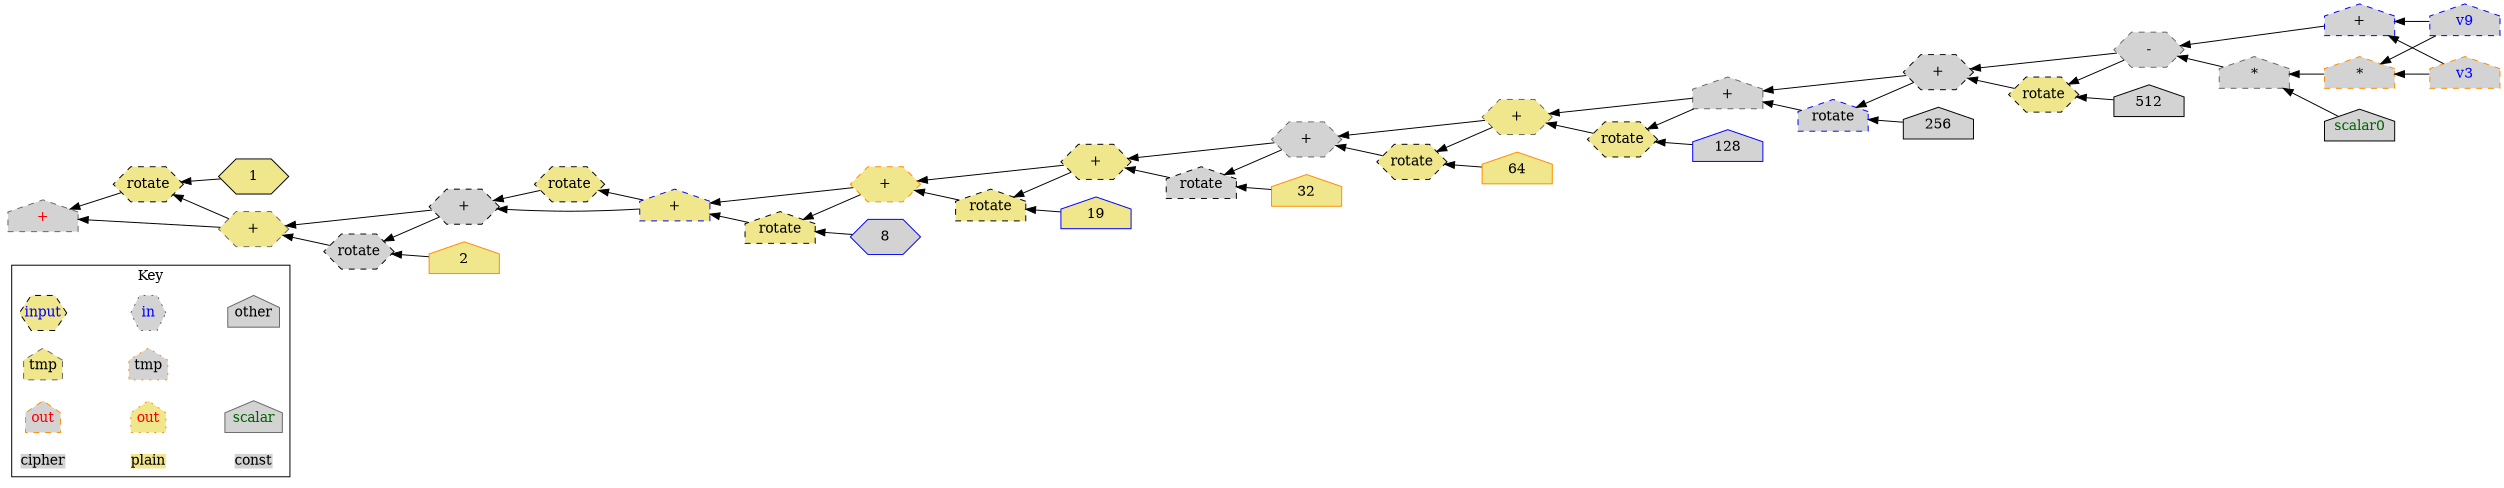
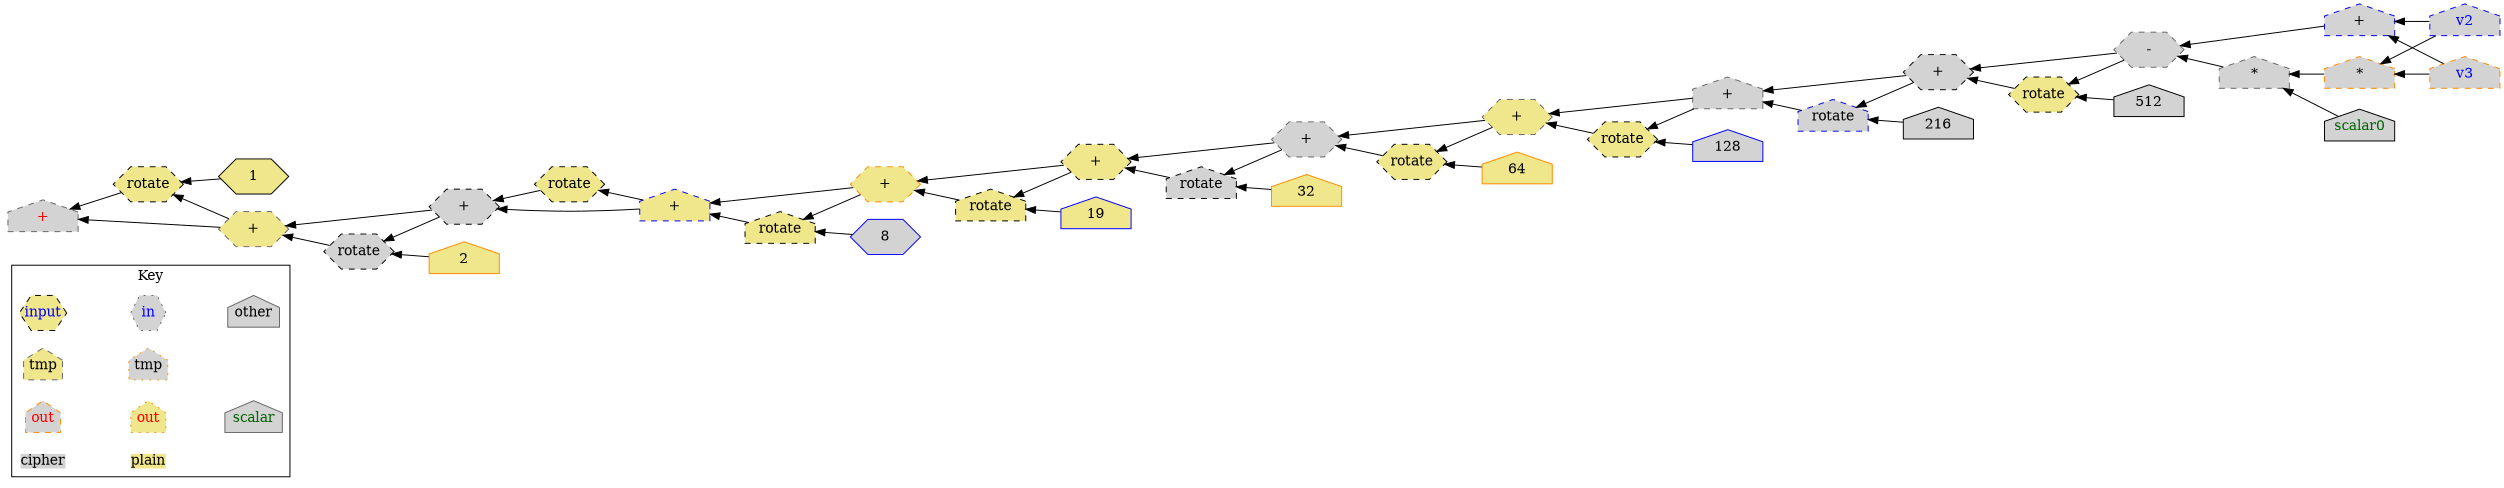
node "v9": label "v9" -> "v2"
node "256": label "256" -> "216"
node "const": removed
